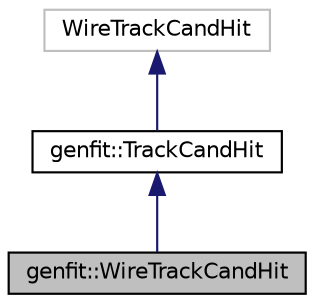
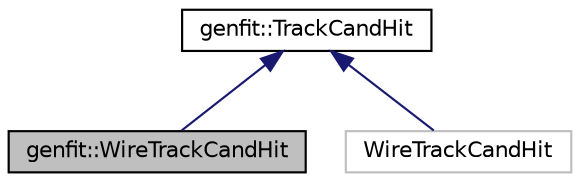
edge "genfit::TrackCandHit" -> "WireTrackCandHit": reversed
